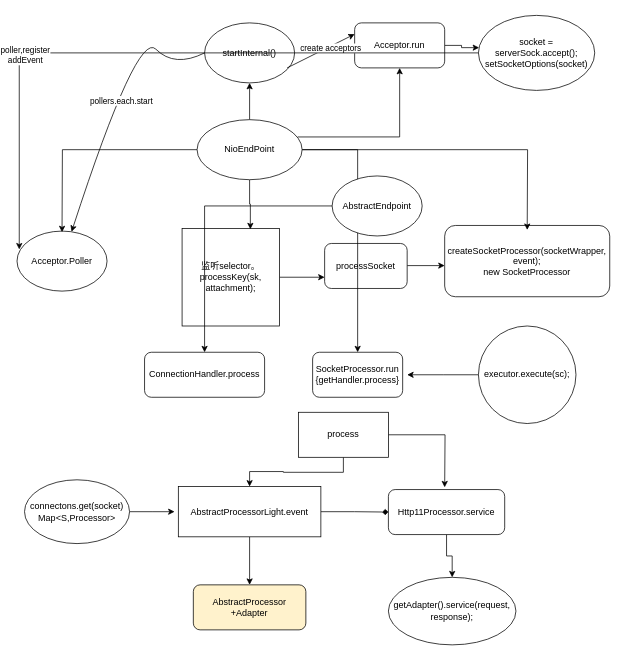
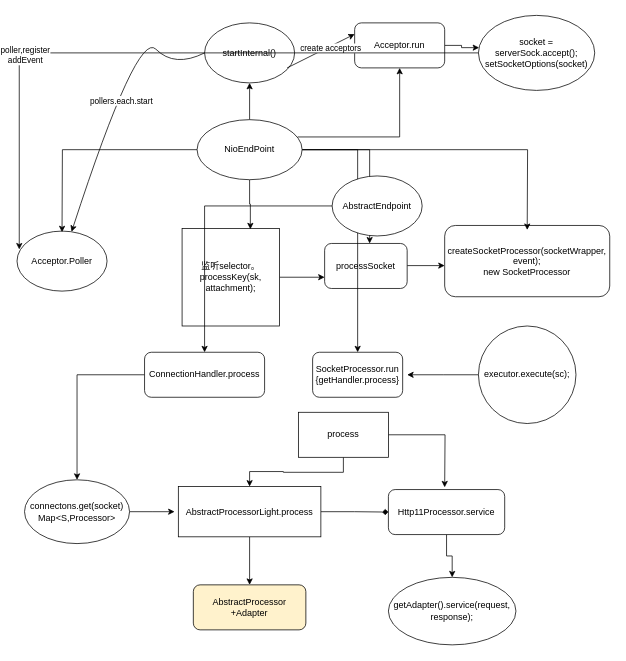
edge "NioEndPoint" -> "processSocket": added
edge "ConnectionHandler.process" -> "connectons.get(socket) Map<S,Processor>": added
node "AbstractProcessorLight.event": label "AbstractProcessorLight.event" -> "AbstractProcessorLight.process"
